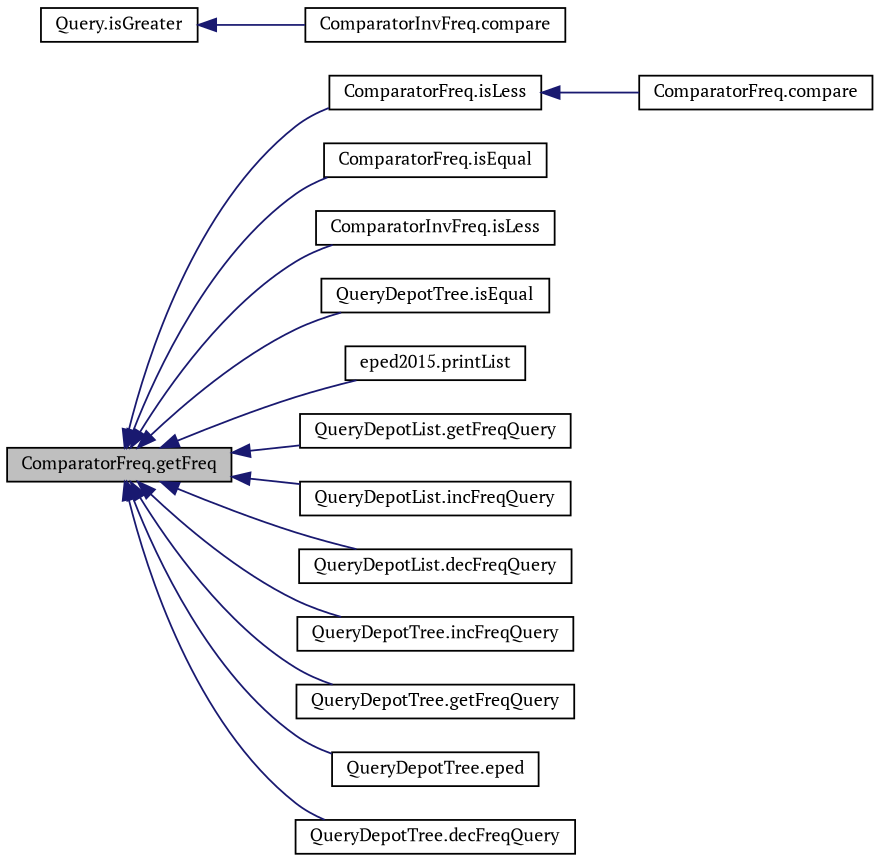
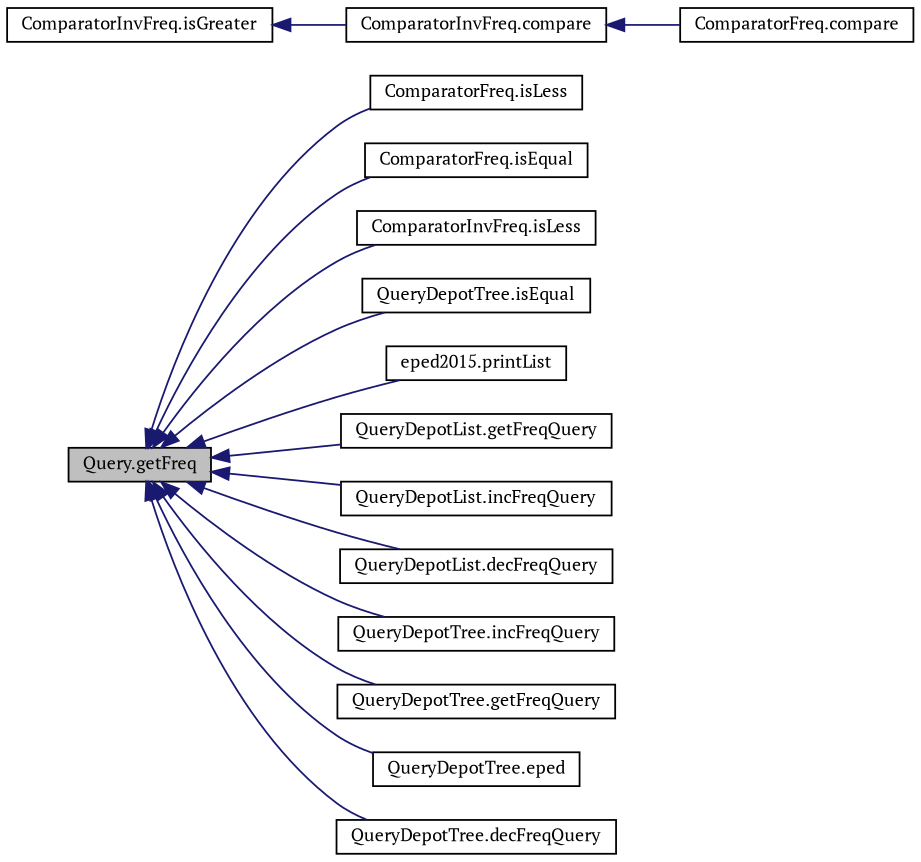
node "Query.isGreater": label "Query.isGreater" -> "ComparatorInvFreq.isGreater"
edge "ComparatorFreq.compare" -> "ComparatorFreq.isLess": now "ComparatorFreq.compare" -> "ComparatorInvFreq.compare"
node "ComparatorFreq.getFreq": label "ComparatorFreq.getFreq" -> "Query.getFreq"
